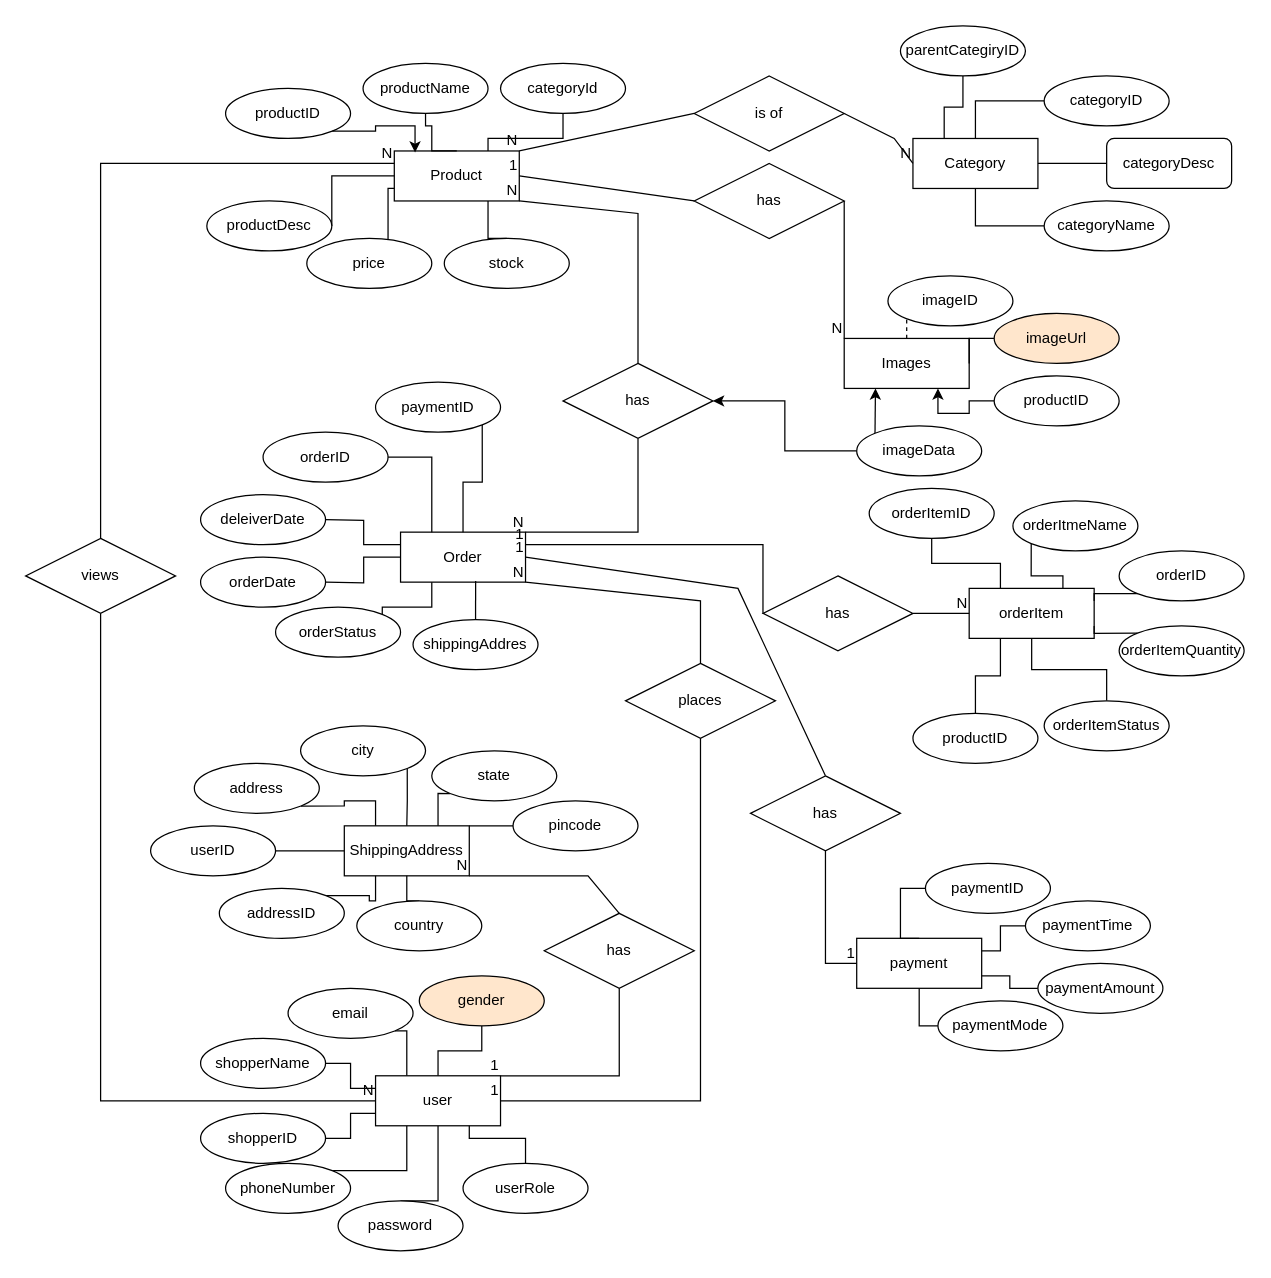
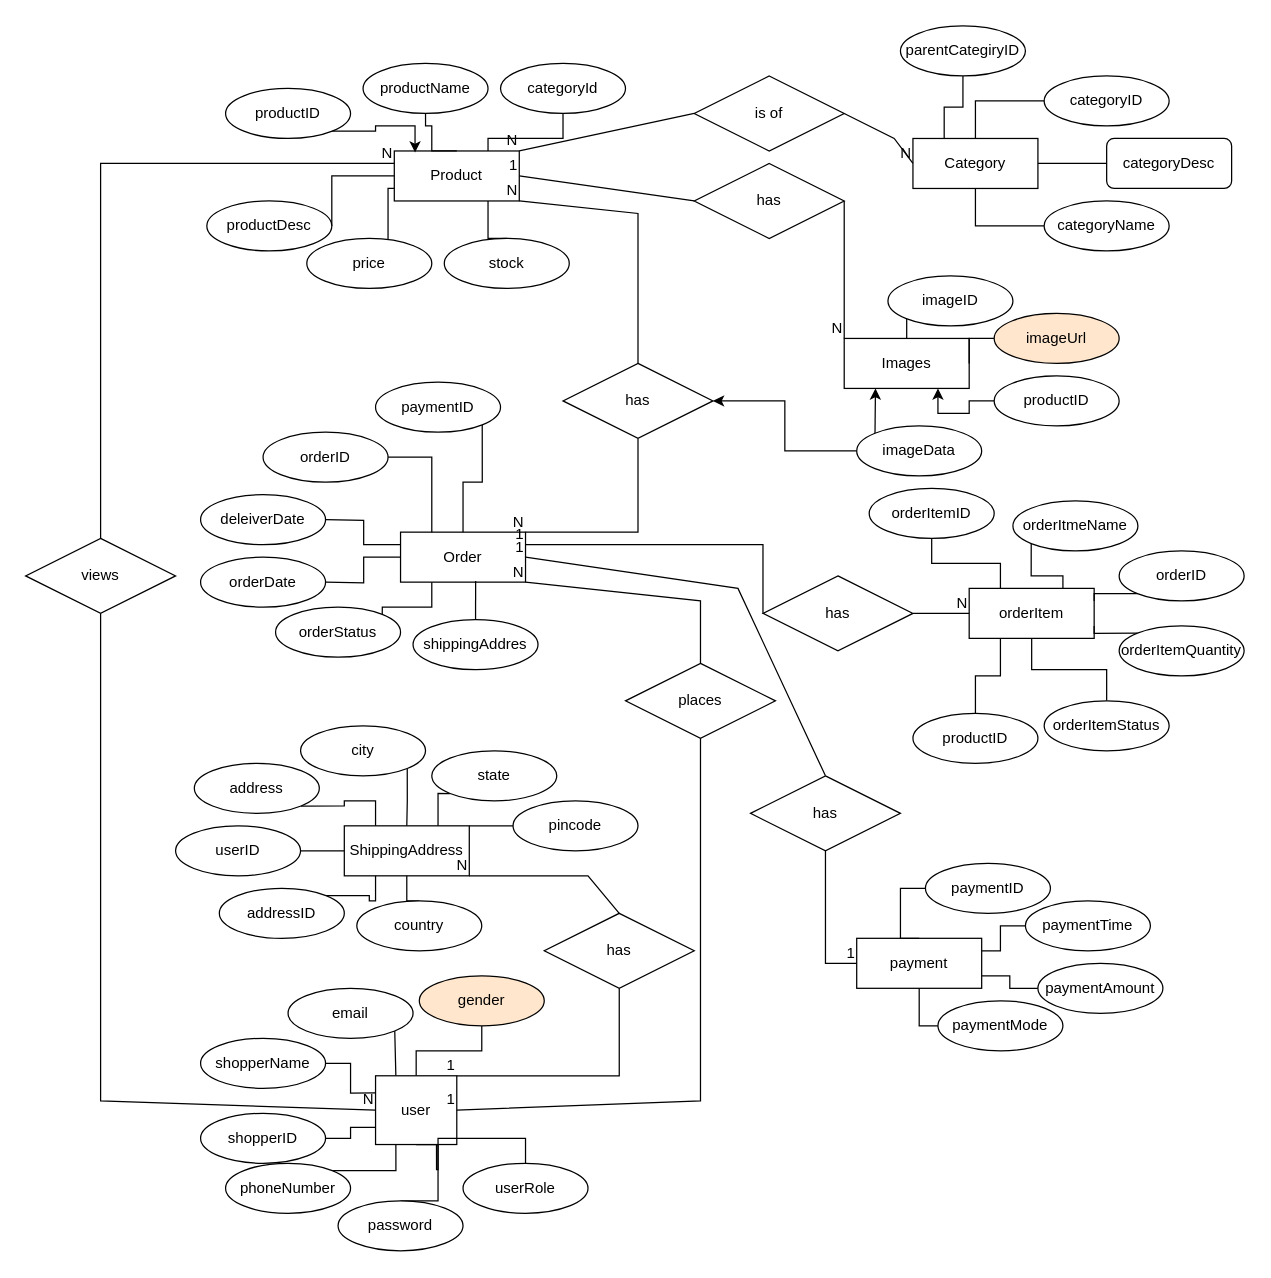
edge "imageID" -- "Images": style dashed -> solid
node "userID": moved (213, 851) -> (238, 851)
node "user": size 125x50 -> 81x69
